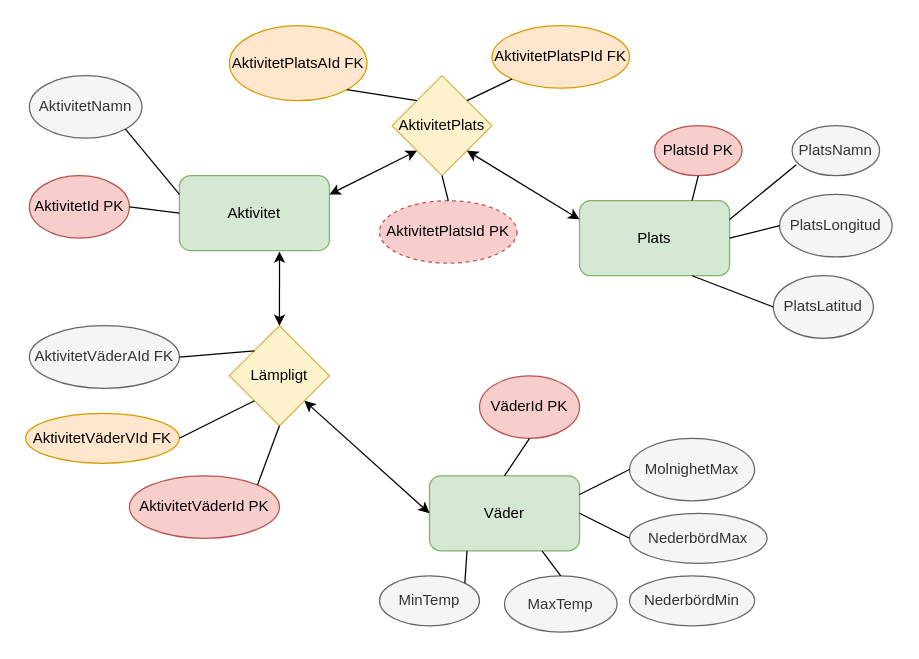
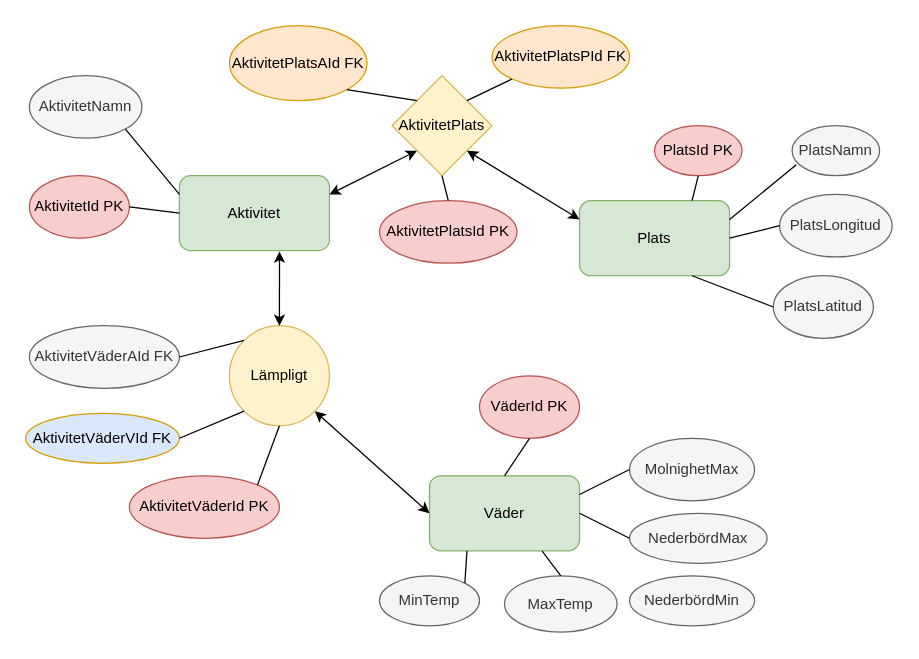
node "AktivitetPlatsId PK": style dashed -> solid
node "Lämpligt": shape diamond -> ellipse
node "AktivitetVäderVId FK": fillcolor #ffe6cc -> #dae8fc
